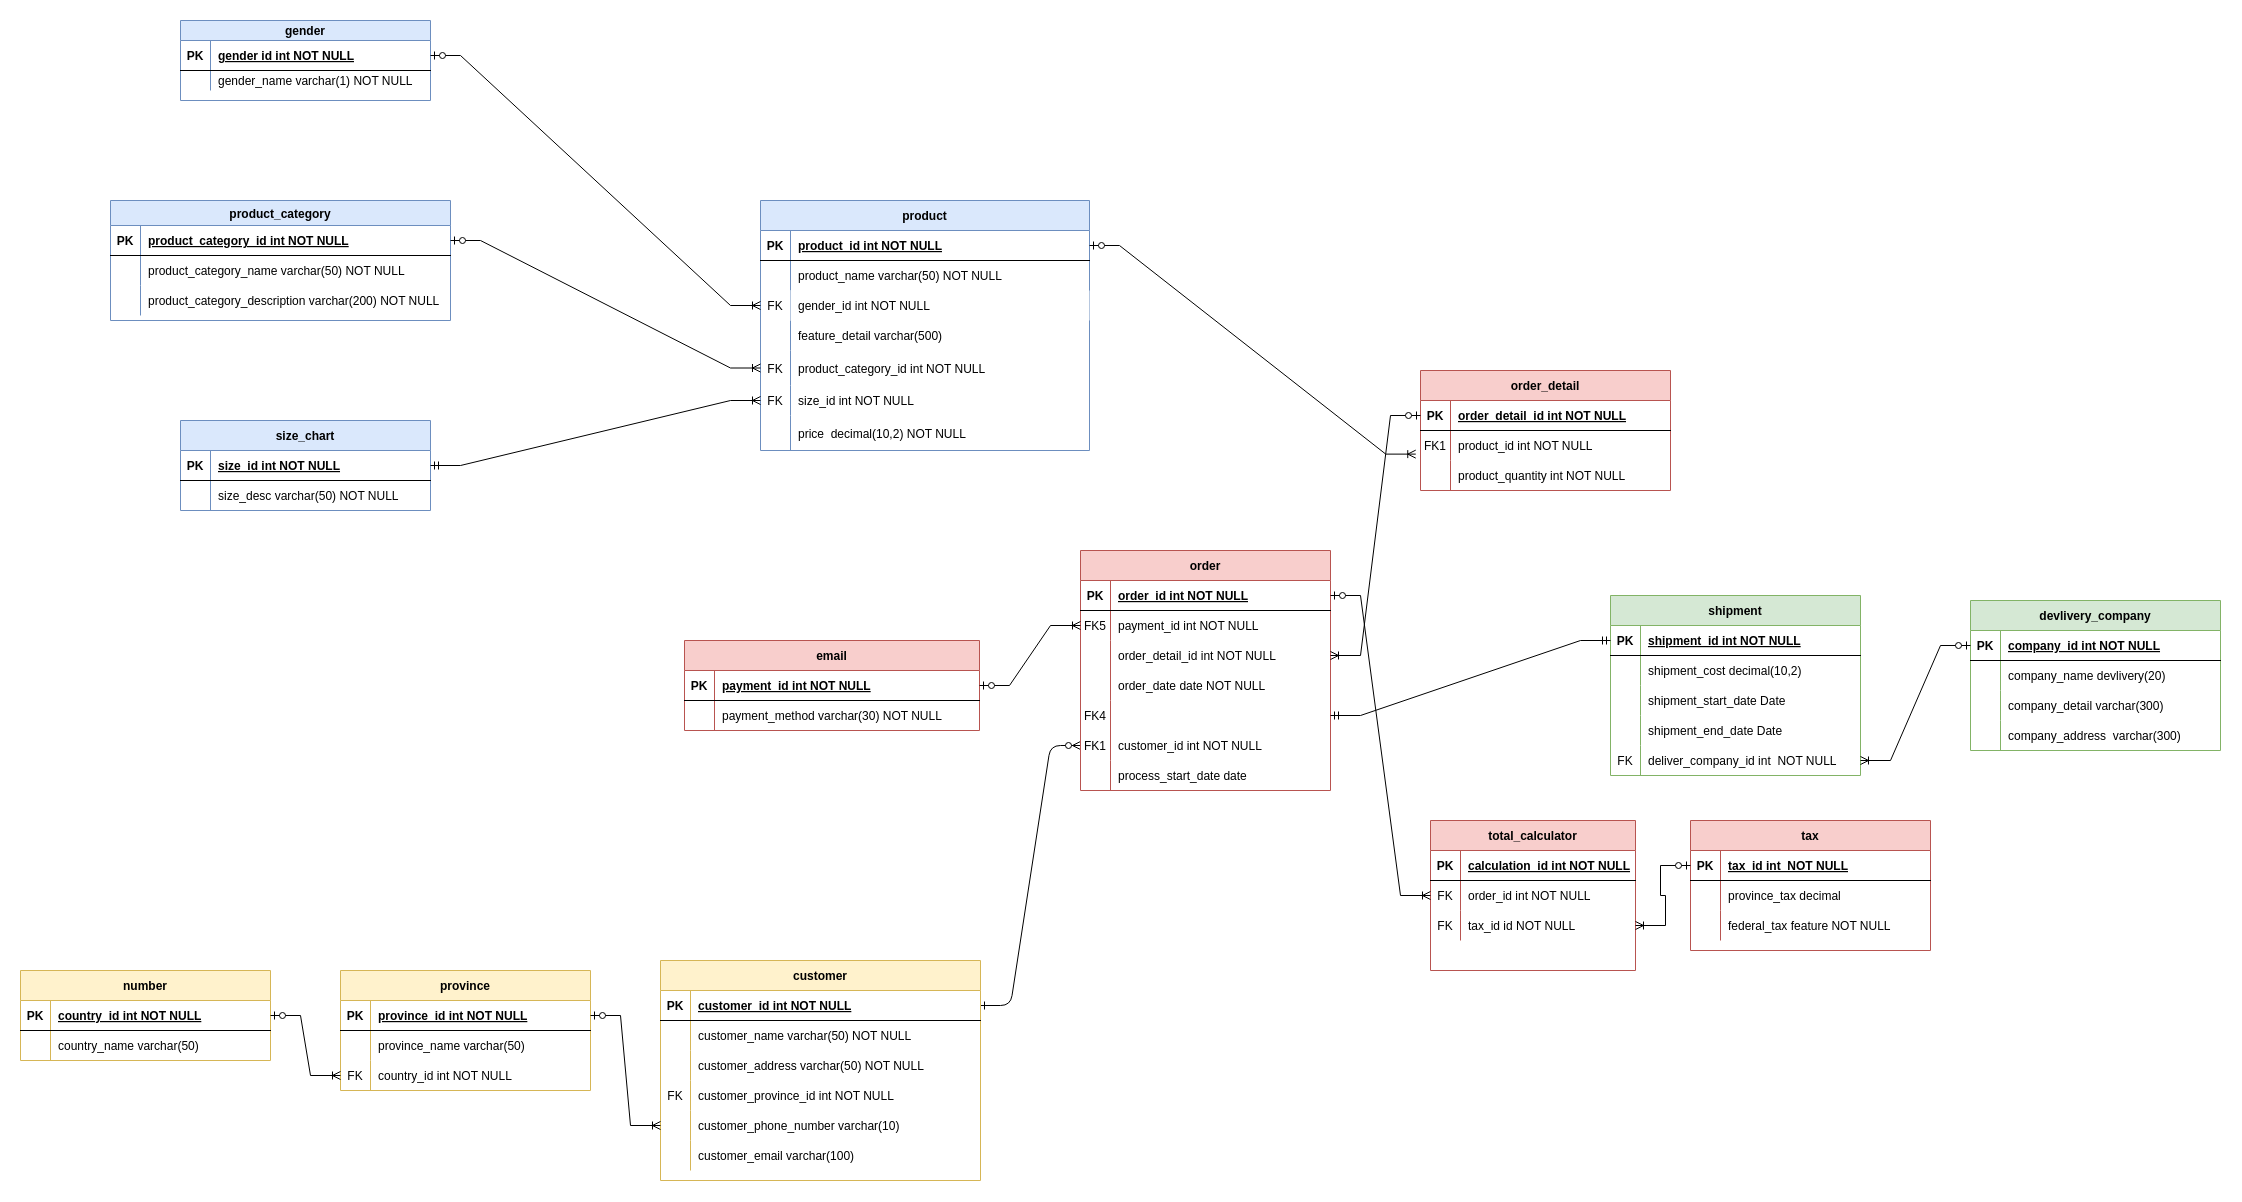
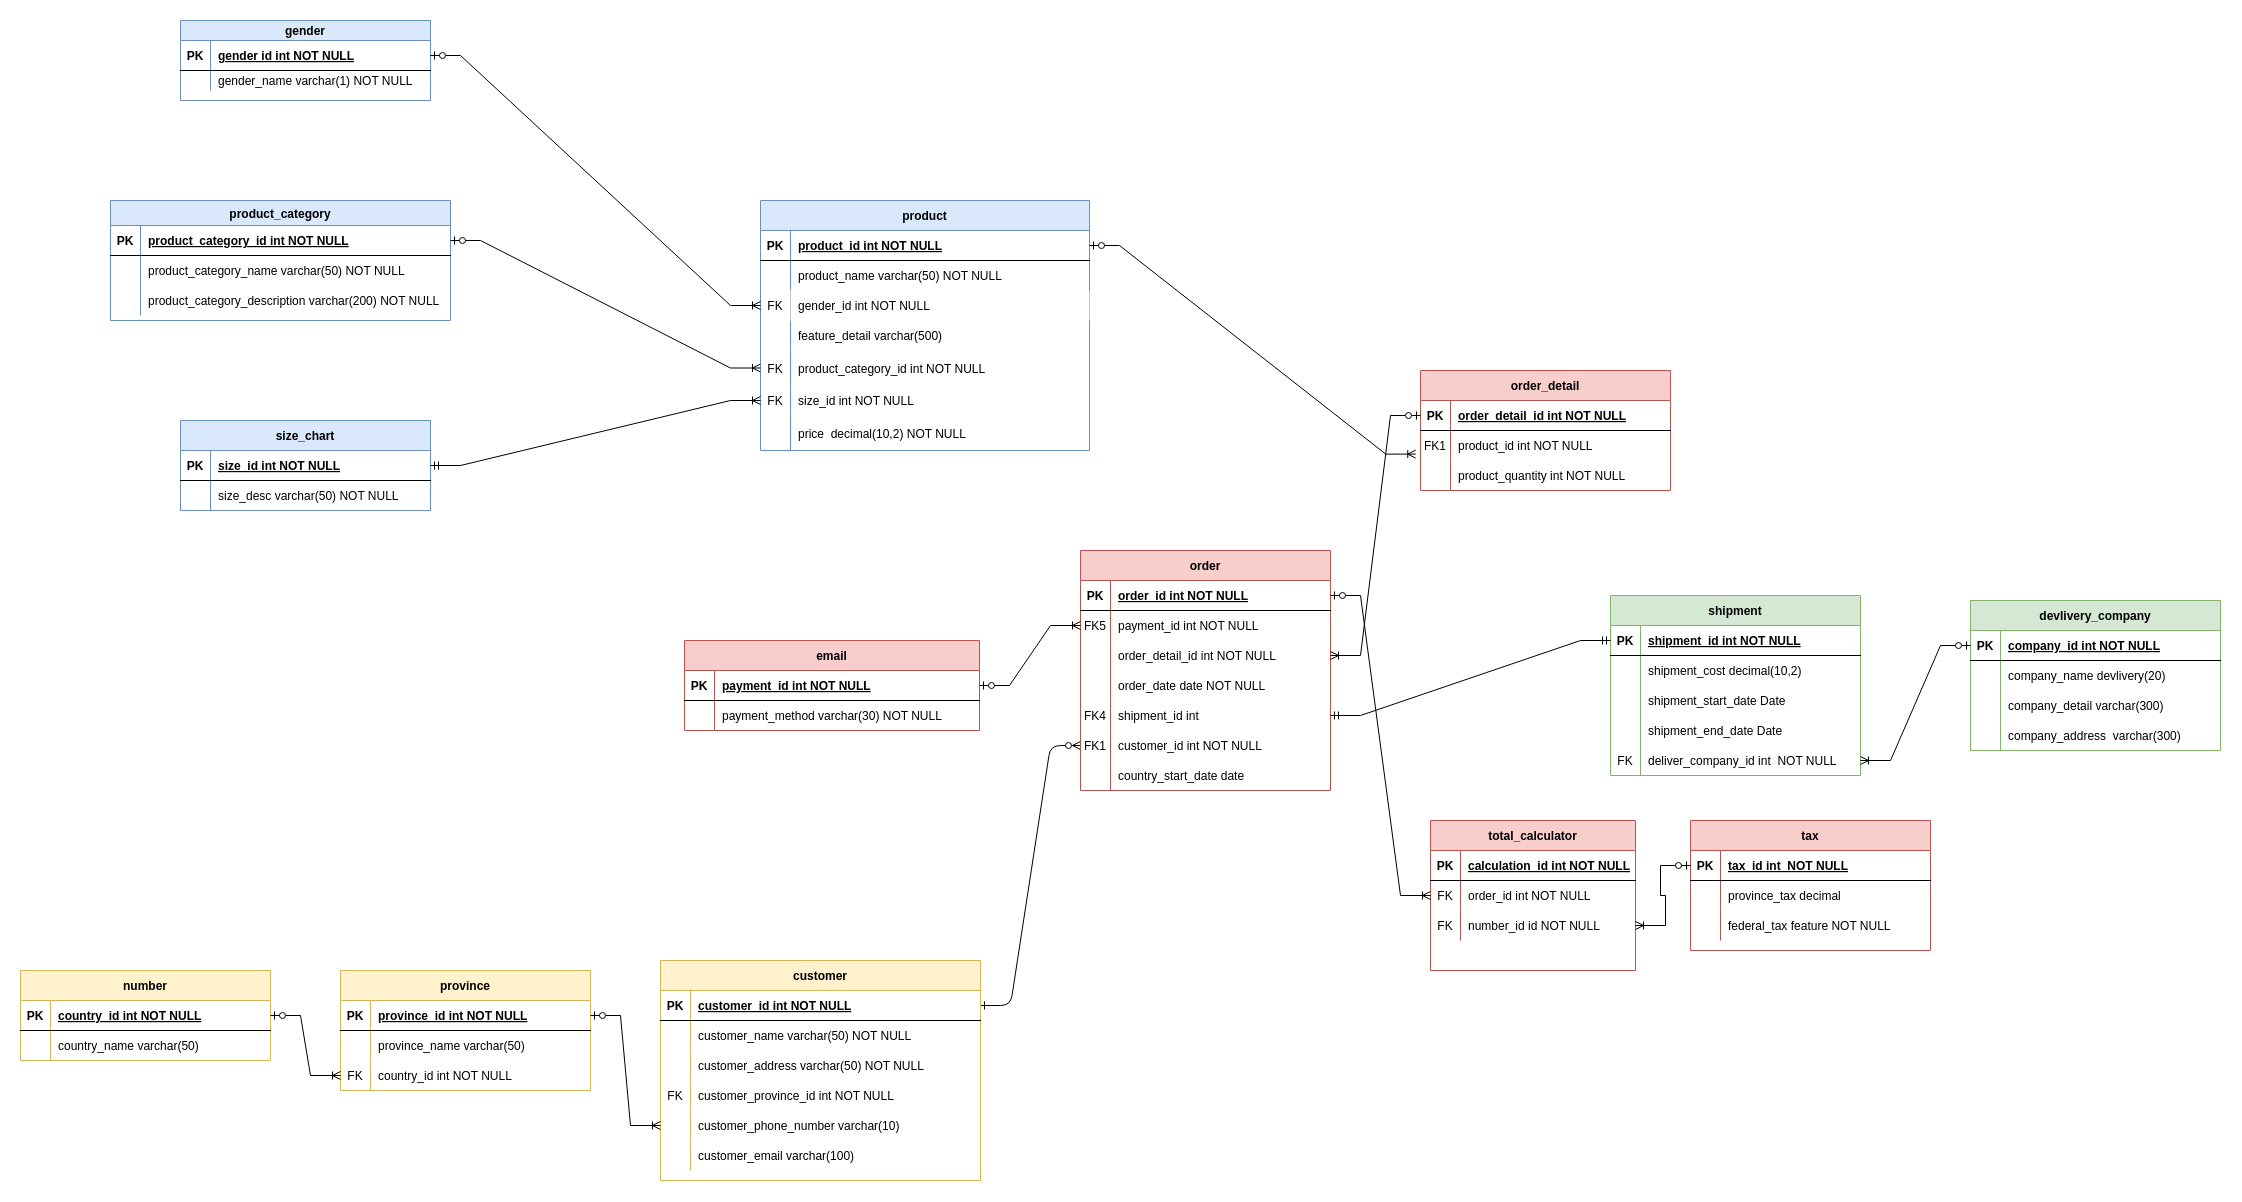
node "shipment_id int": added
node "process_start_date date": label "process_start_date date" -> "country_start_date date"
node "tax_id id NOT NULL": label "tax_id id NOT NULL" -> "number_id id NOT NULL"
